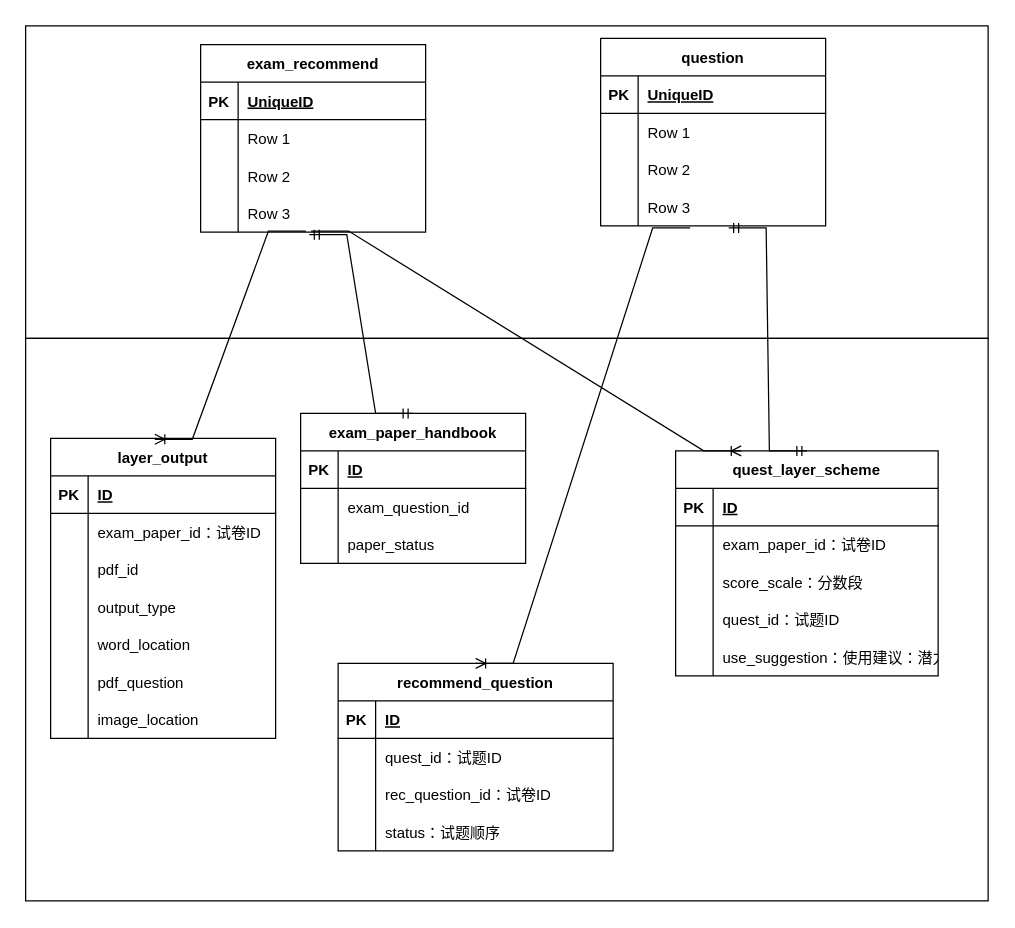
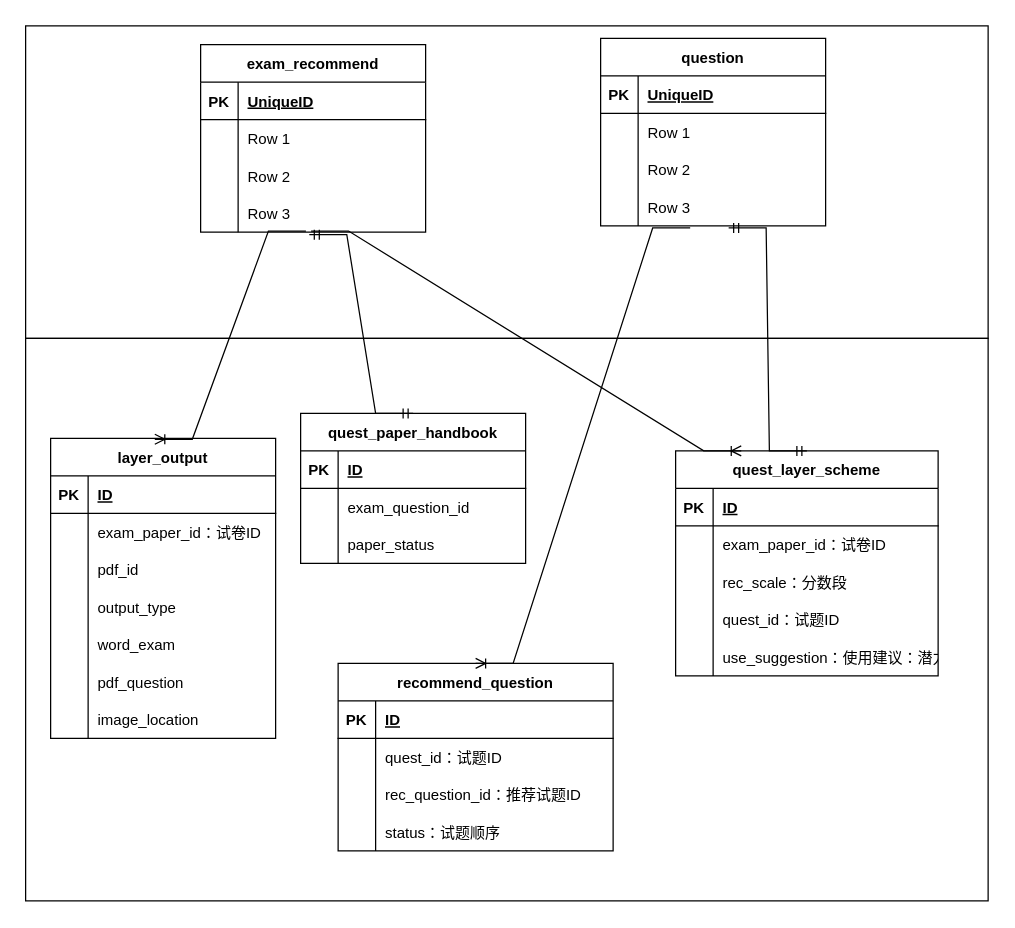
node "exam_paper_handbook": label "exam_paper_handbook" -> "quest_paper_handbook"
node "score_scale：分数段": label "score_scale：分数段" -> "rec_scale：分数段"
node "word_location": label "word_location" -> "word_exam"
node "rec_question_id：试卷ID": label "rec_question_id：试卷ID" -> "rec_question_id：推荐试题ID"
